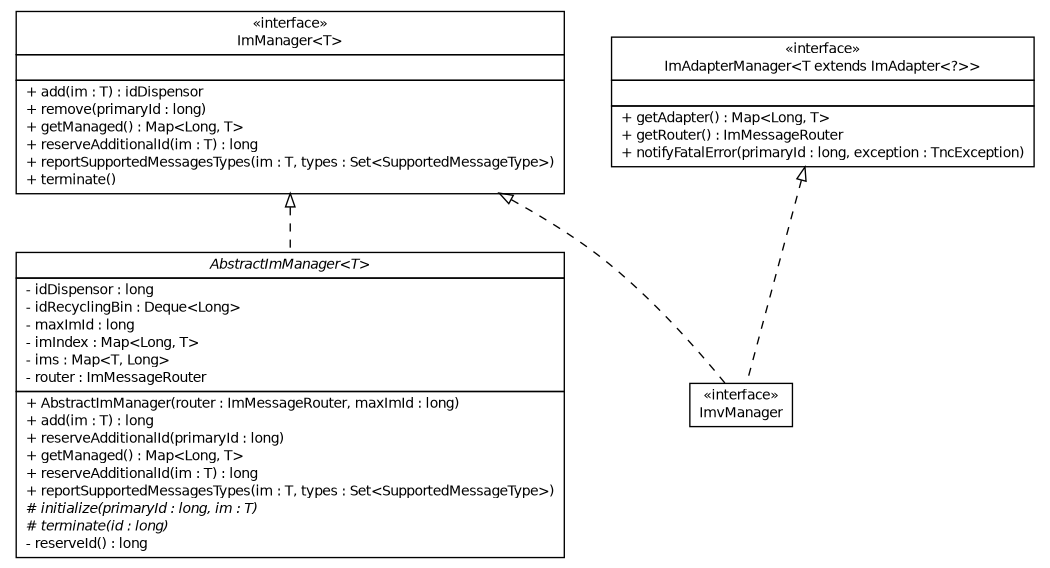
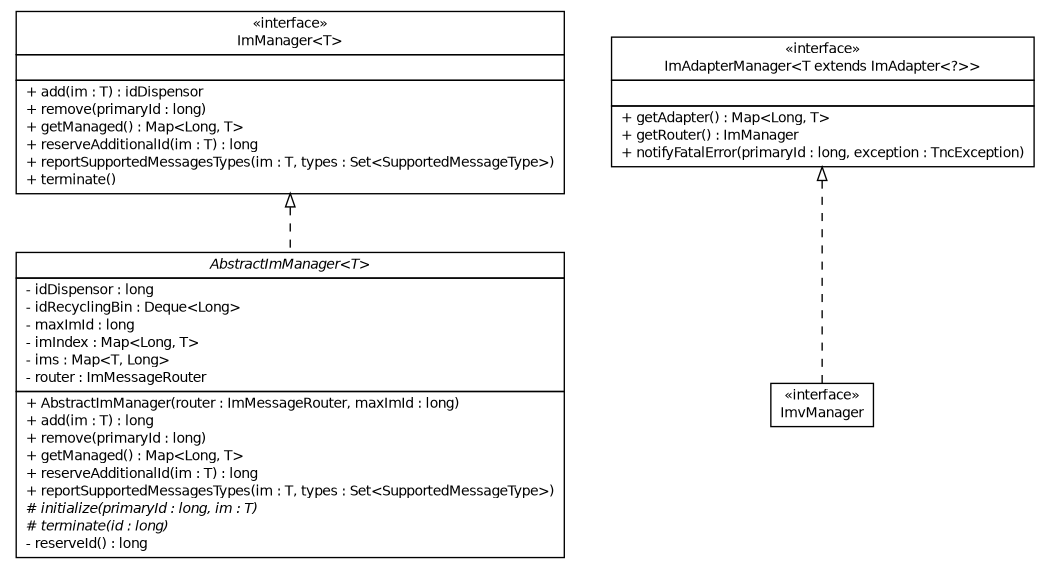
node "ImAdapterManager<T extends ImAdapter<?>>": text "+ getRouter() : ImMessageRouter" -> "+ getRouter() : ImManager"
edge "ImvManager" -> "ImManager<T>": removed
node "AbstractImManager<T>": text "+ reserveAdditionalId(primaryId : long)" -> "+ remove(primaryId : long)"
